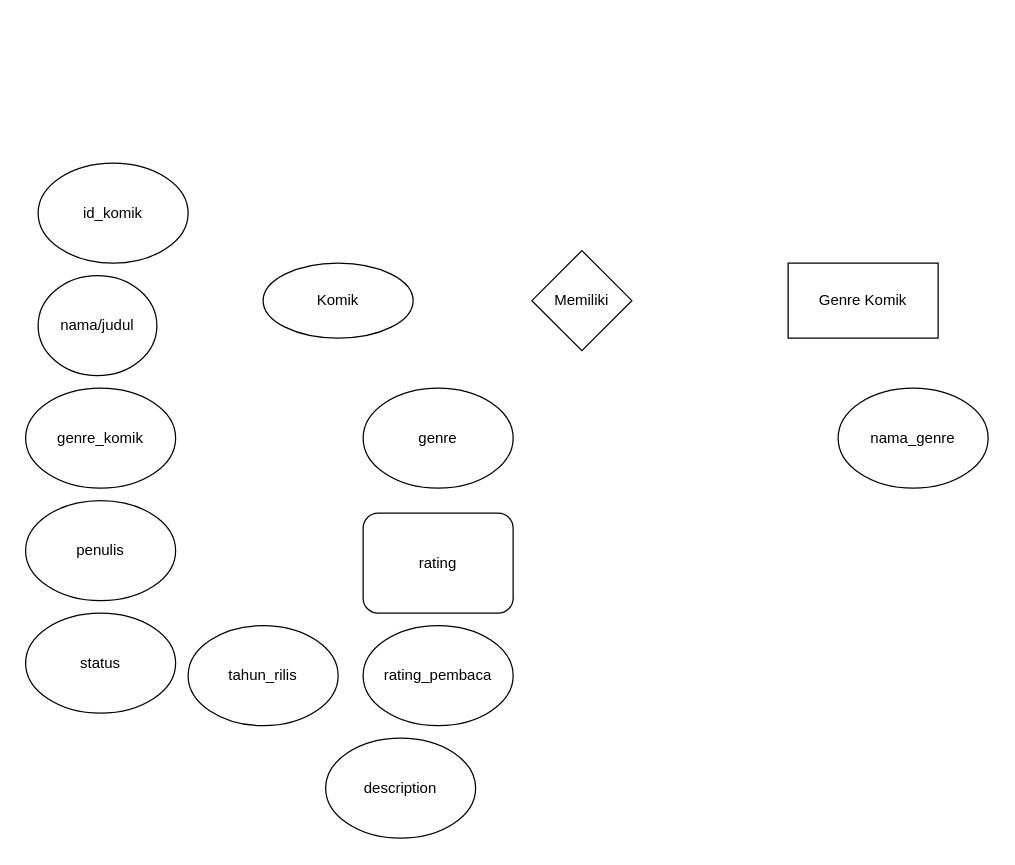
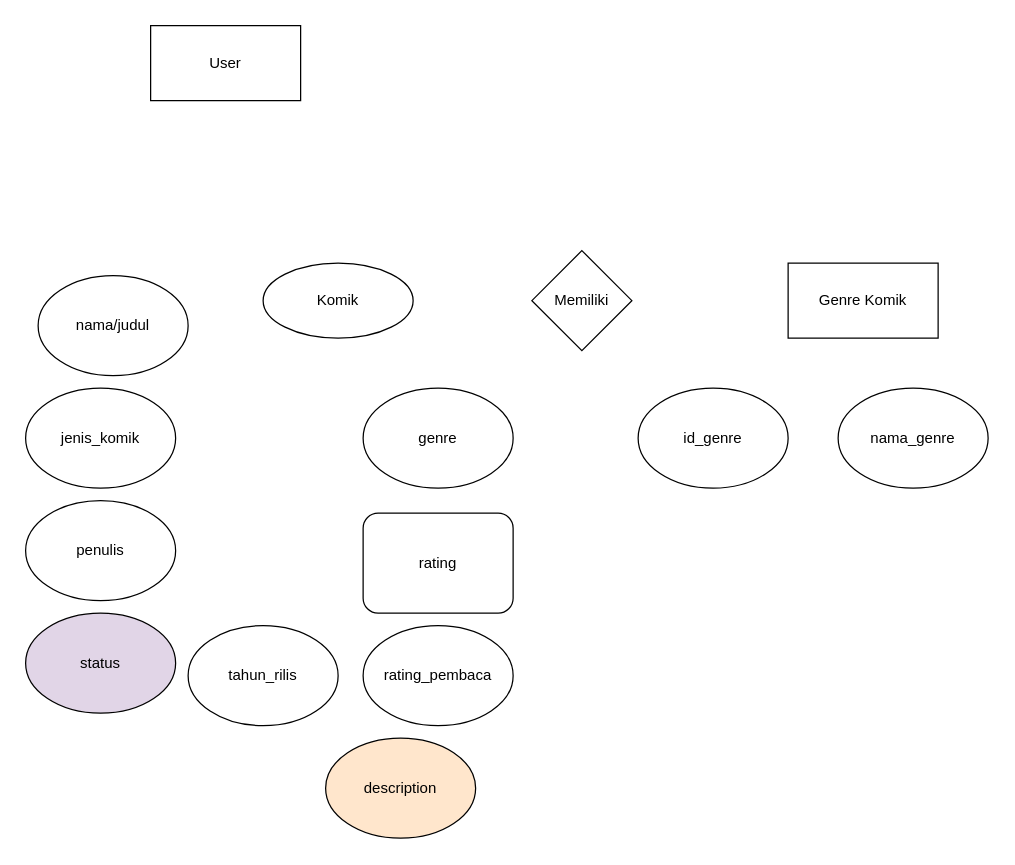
node "User": added
node "id_komik": removed
node "nama/judul": size 119x100 -> 150x100
node "genre_komik": label "genre_komik" -> "jenis_komik"
node "id_genre": added
node "status": fillcolor #ffffff -> #e1d5e7
node "description": fillcolor #ffffff -> #ffe6cc
